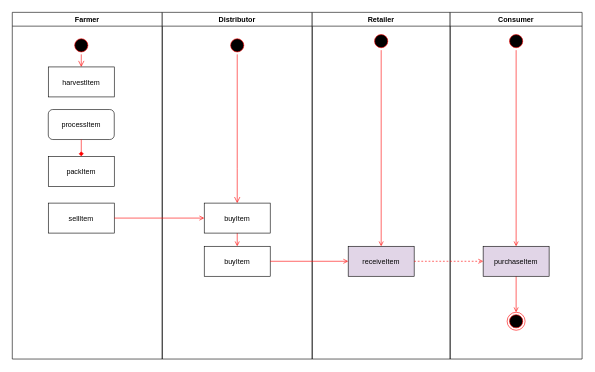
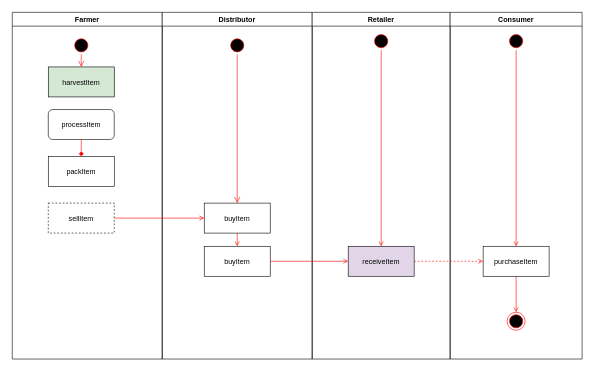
node "harvestItem": fillcolor #ffffff -> #d5e8d4
node "sellItem": style solid -> dashed
node "purchaseItem": fillcolor #e1d5e7 -> #ffffff
